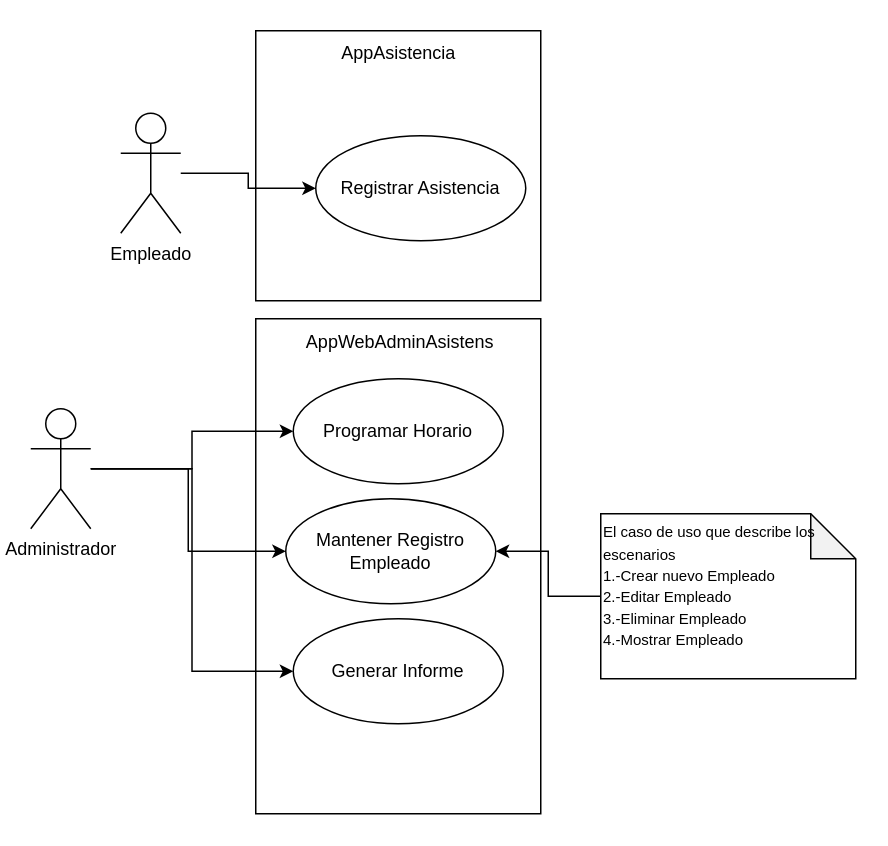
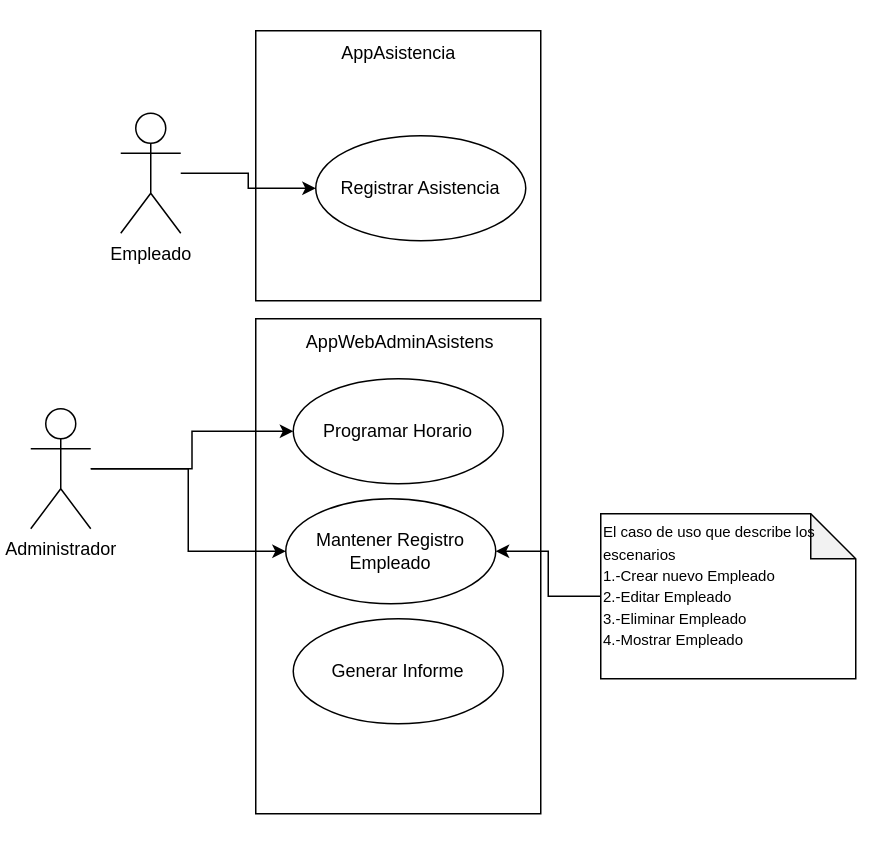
edge "Administrador" -> "Generar Informe": removed
